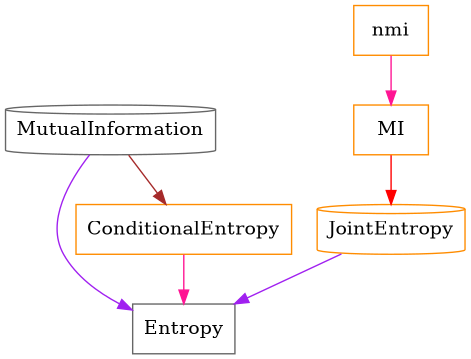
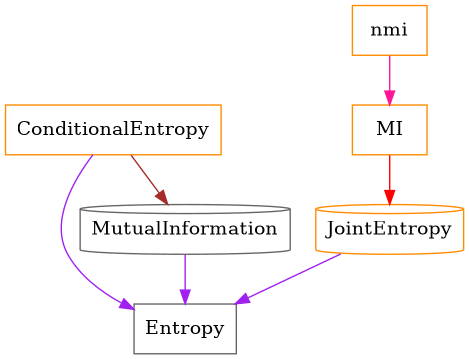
edge "MutualInformation" -> "ConditionalEntropy": reversed
edge "ConditionalEntropy" -> "Entropy": color deeppink -> purple
